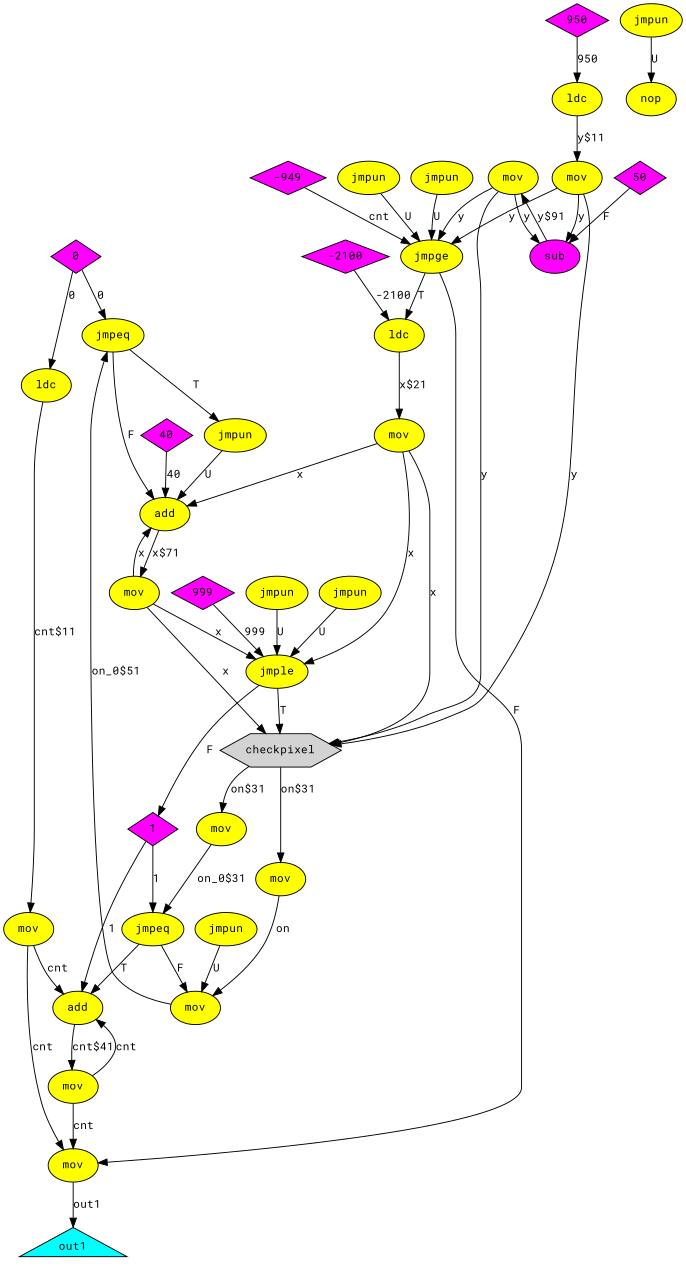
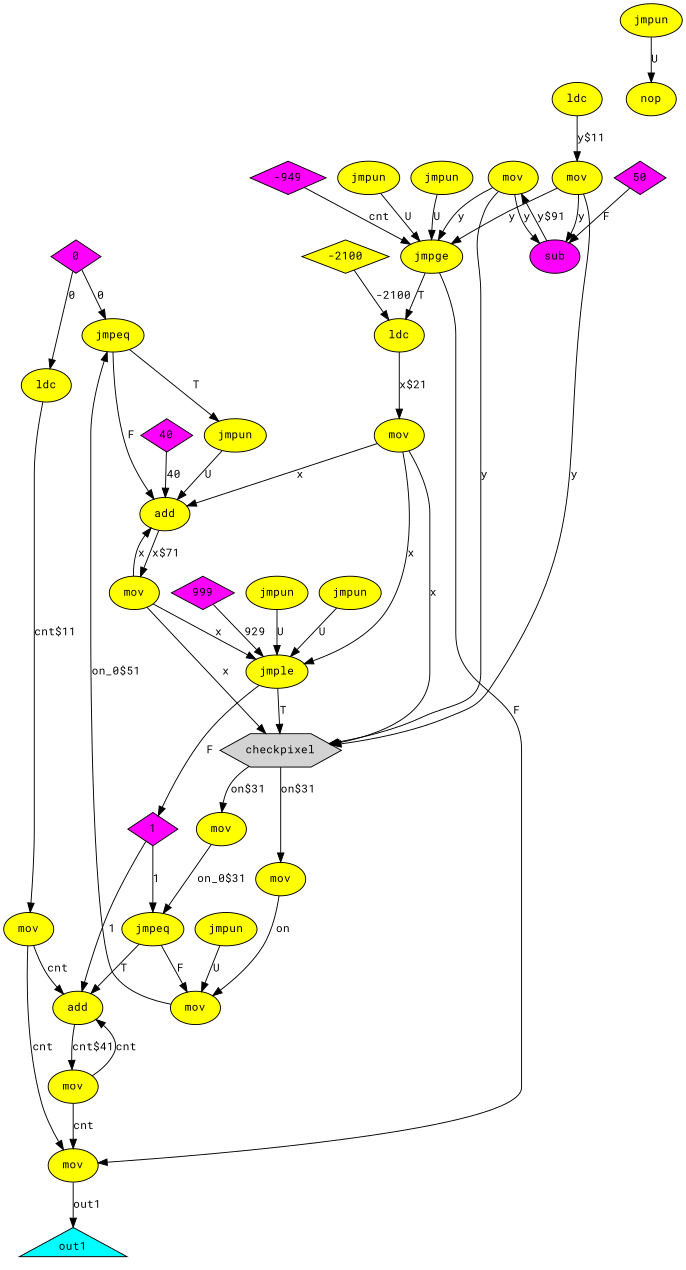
node "950": removed
node "-2100": fillcolor magenta -> yellow
edge "999" -> "jmple": label "999" -> "929"
